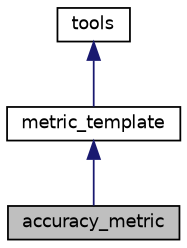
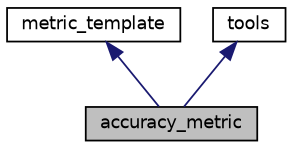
edge "metric_template" -> "tools": now "accuracy_metric" -> "tools"
